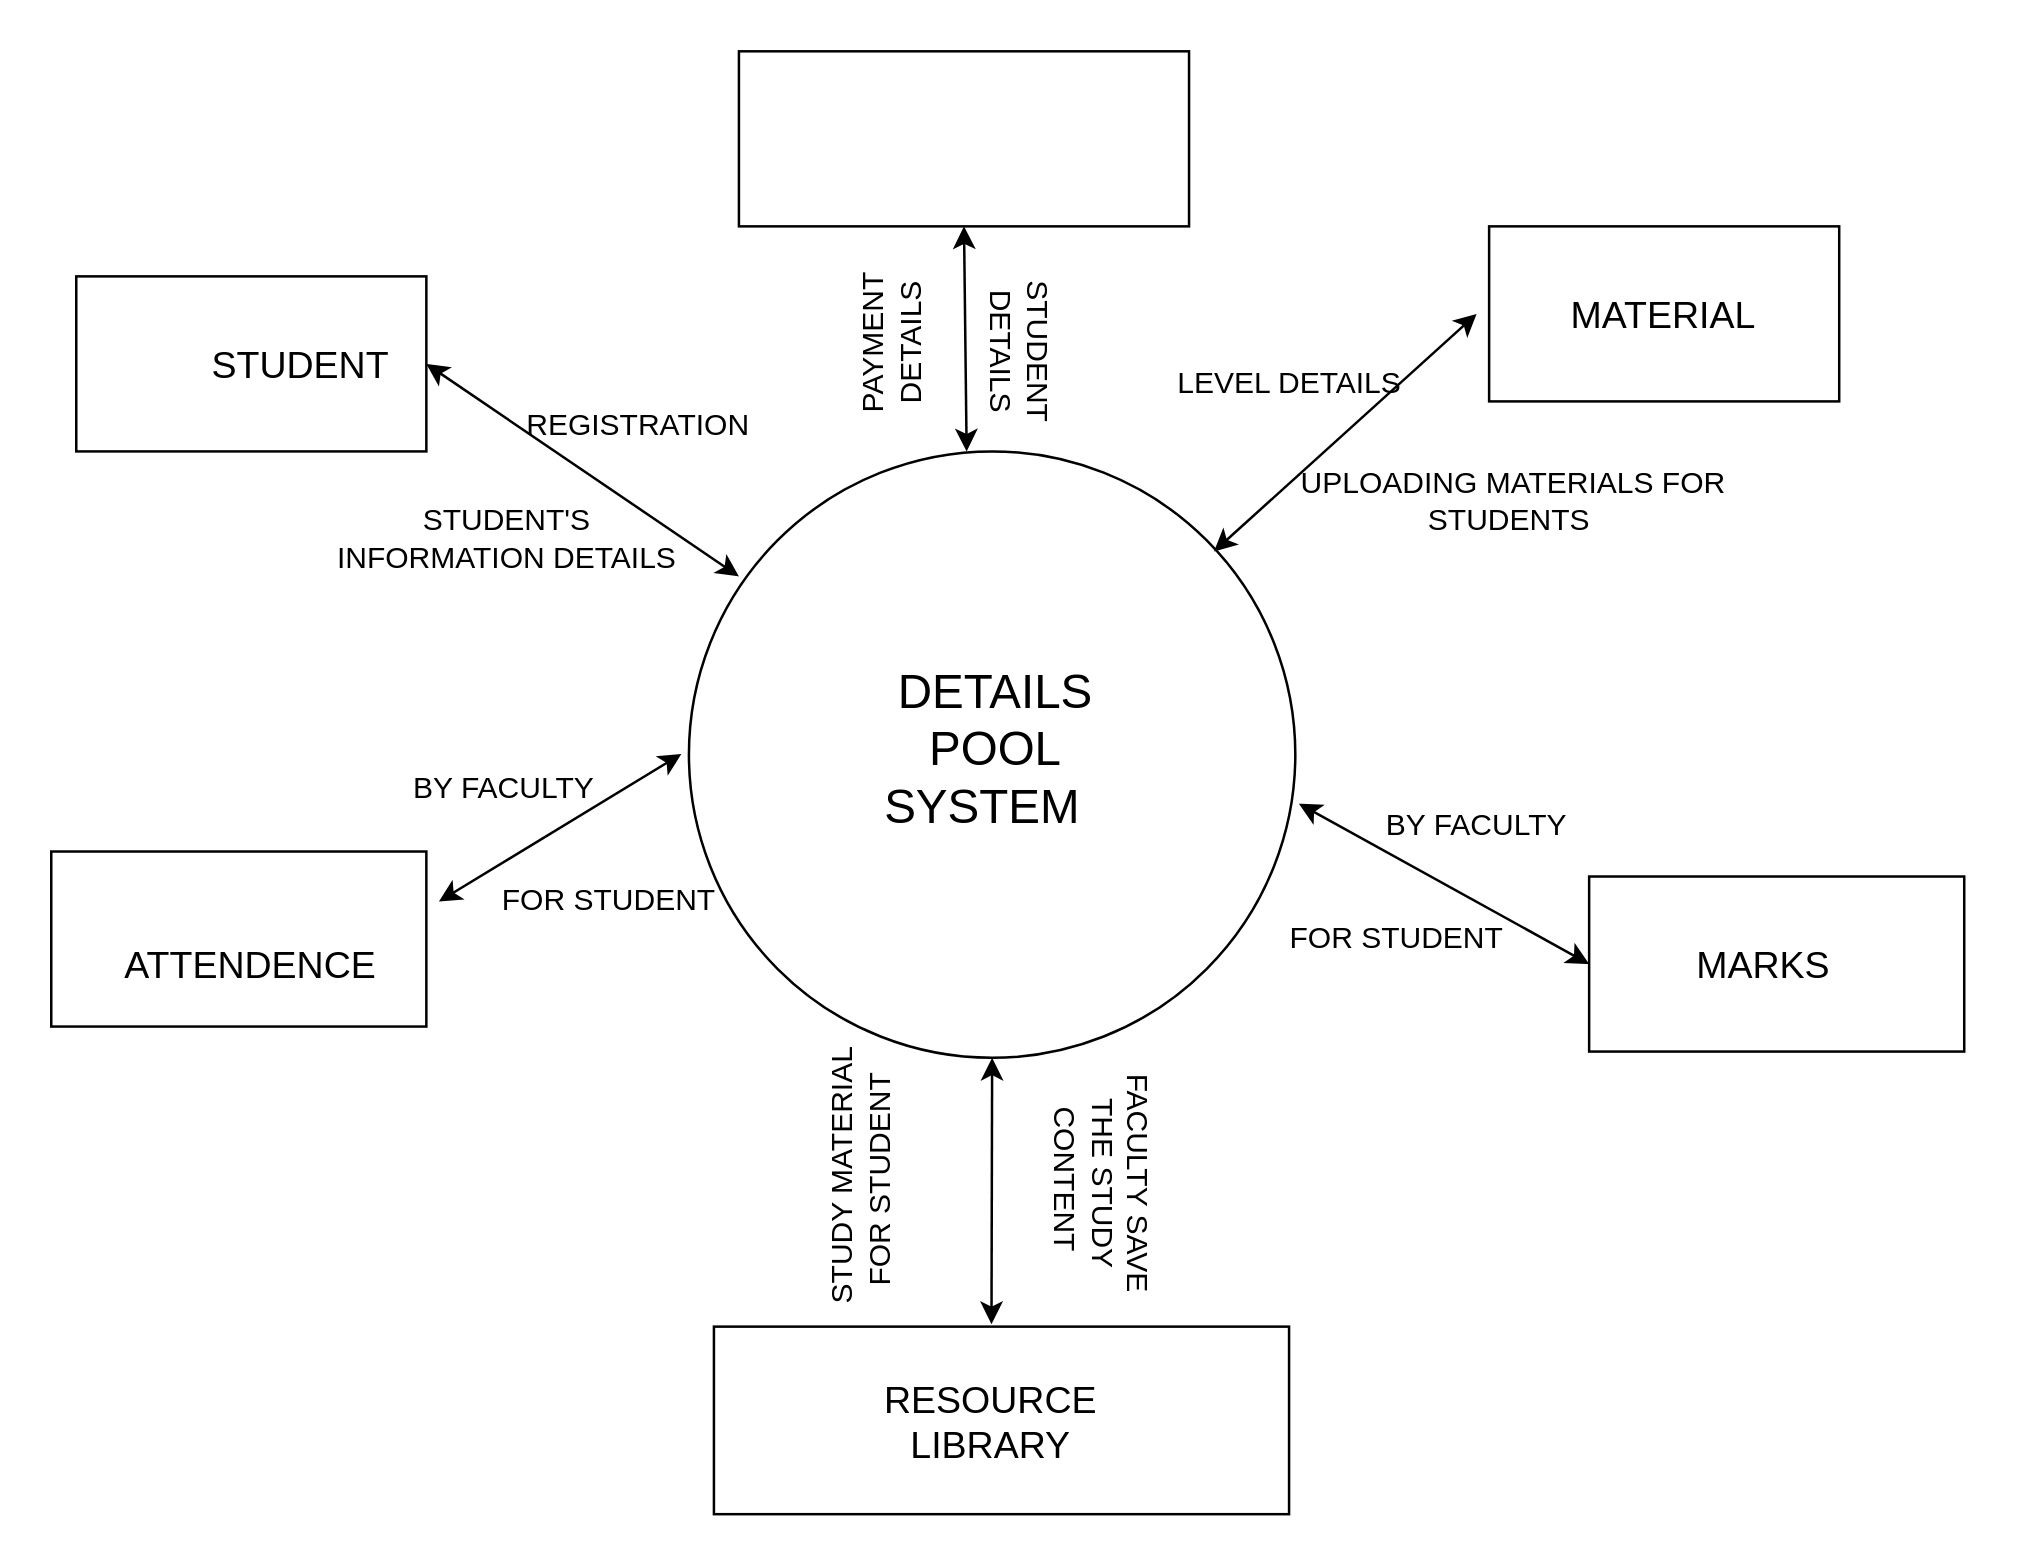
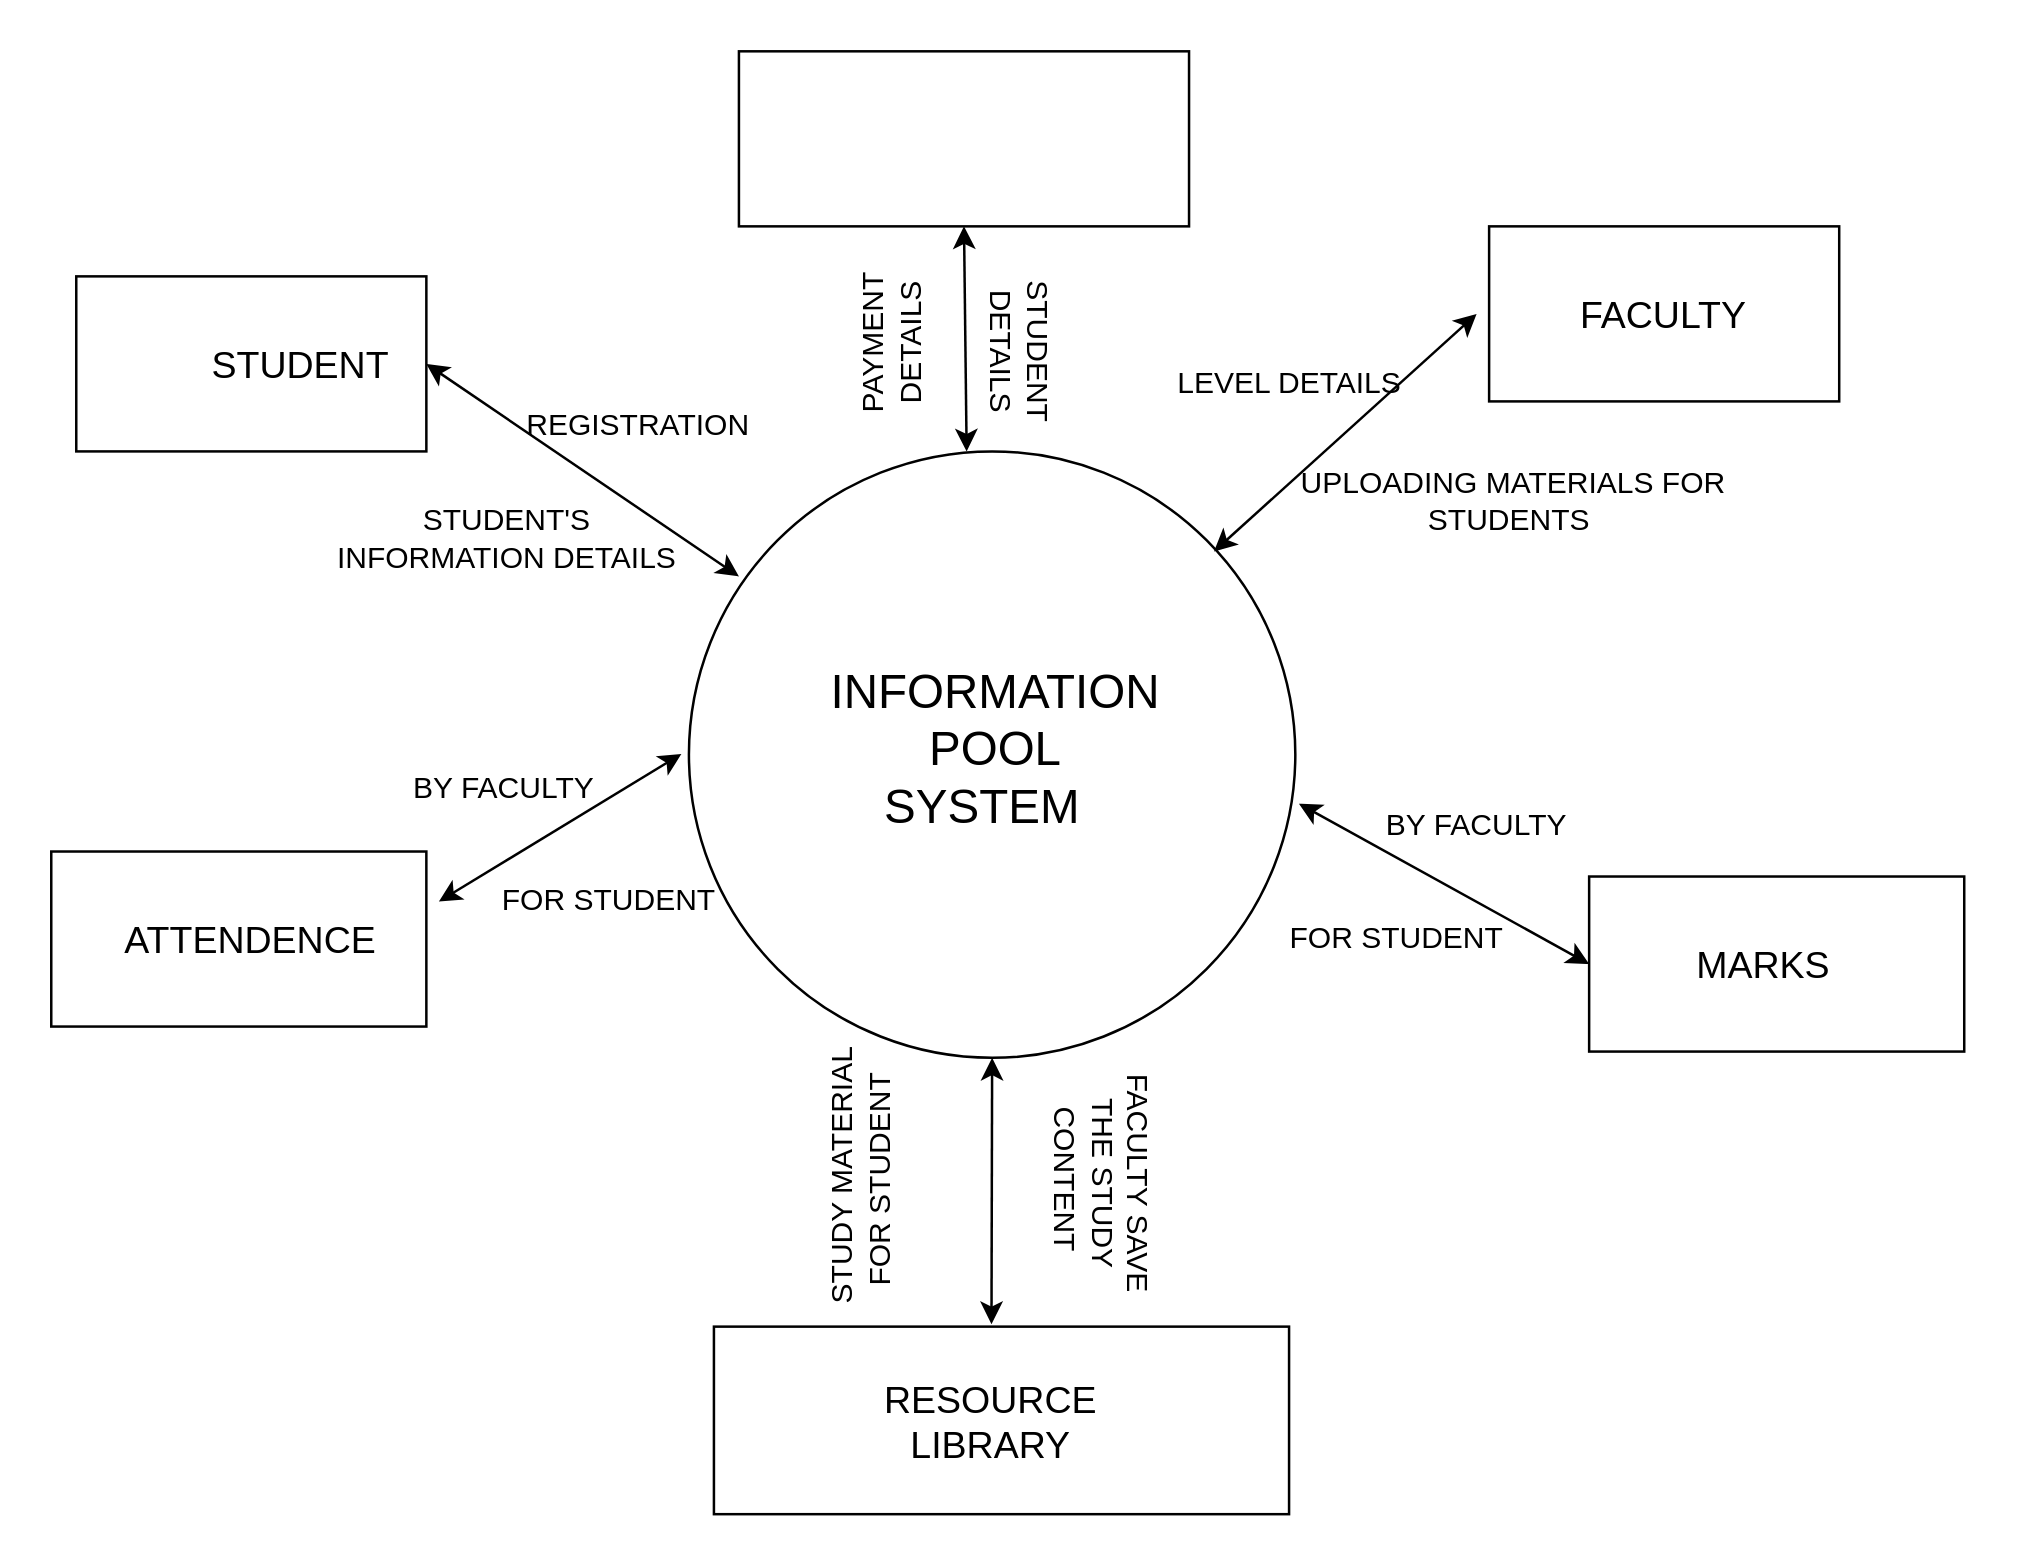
node "MATERIAL": label "MATERIAL" -> "FACULTY"
node "DETAILS POOL SYSTEM": label "DETAILS POOL SYSTEM" -> "INFORMATION POOL SYSTEM"
node "ATTENDENCE": moved (251, 964) -> (251, 939)
